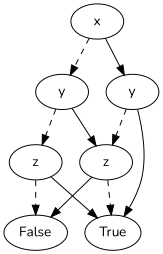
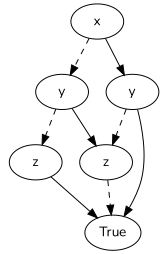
node "False": removed
